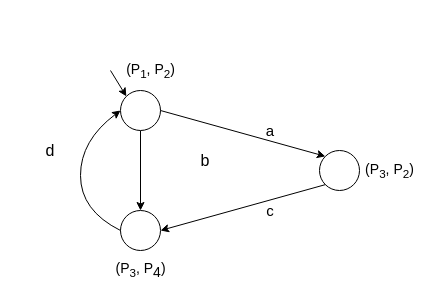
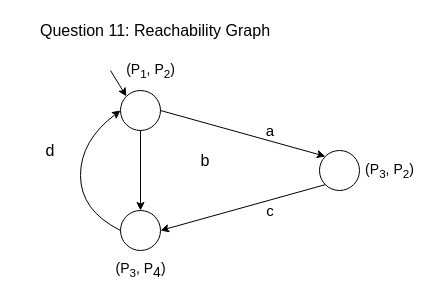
node "Question 11: Reachability Graph": added
